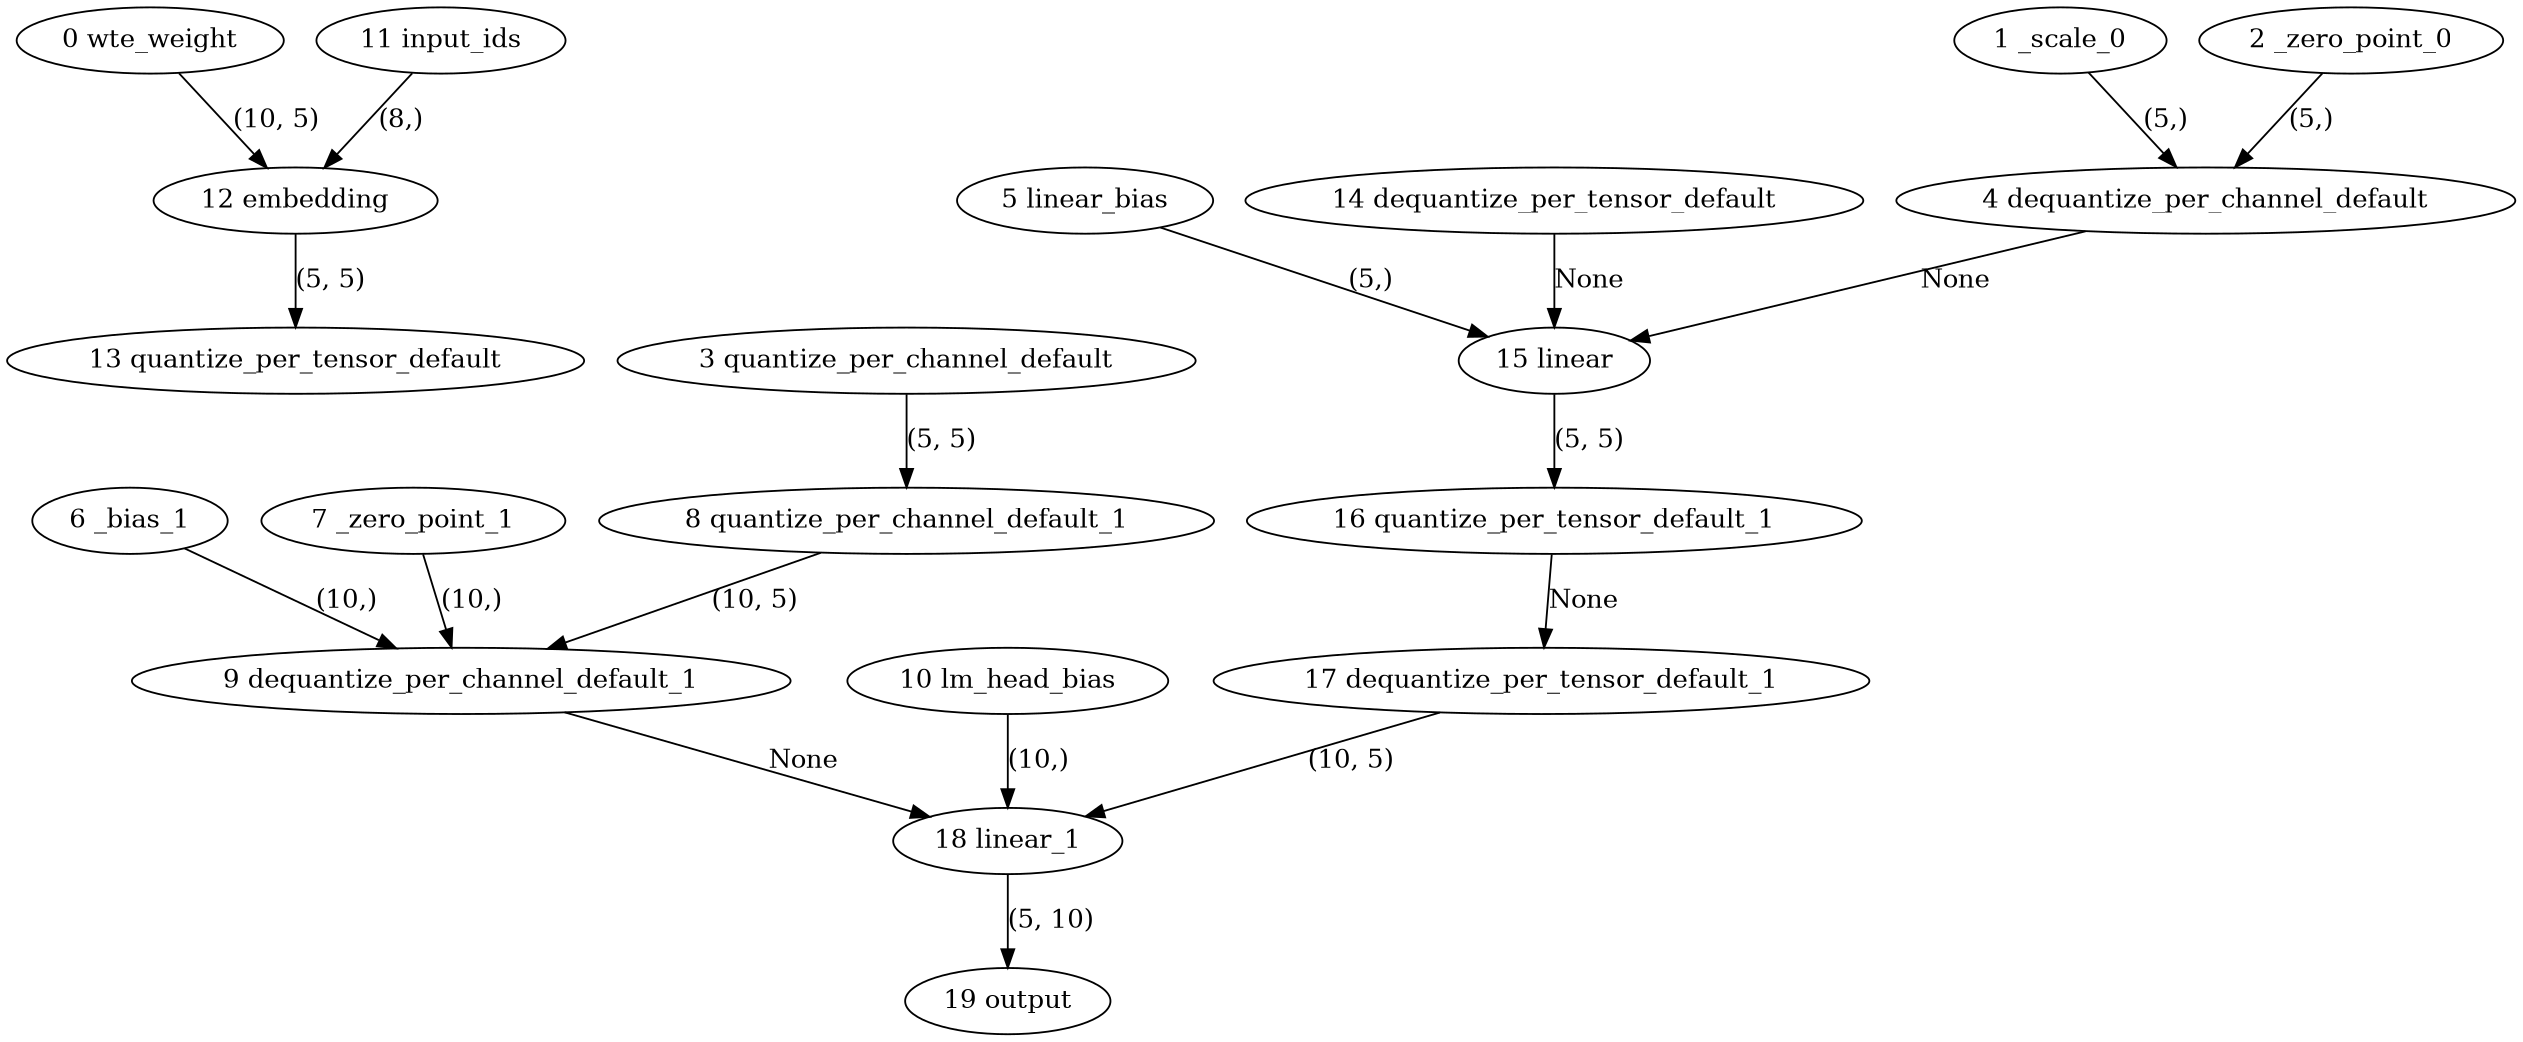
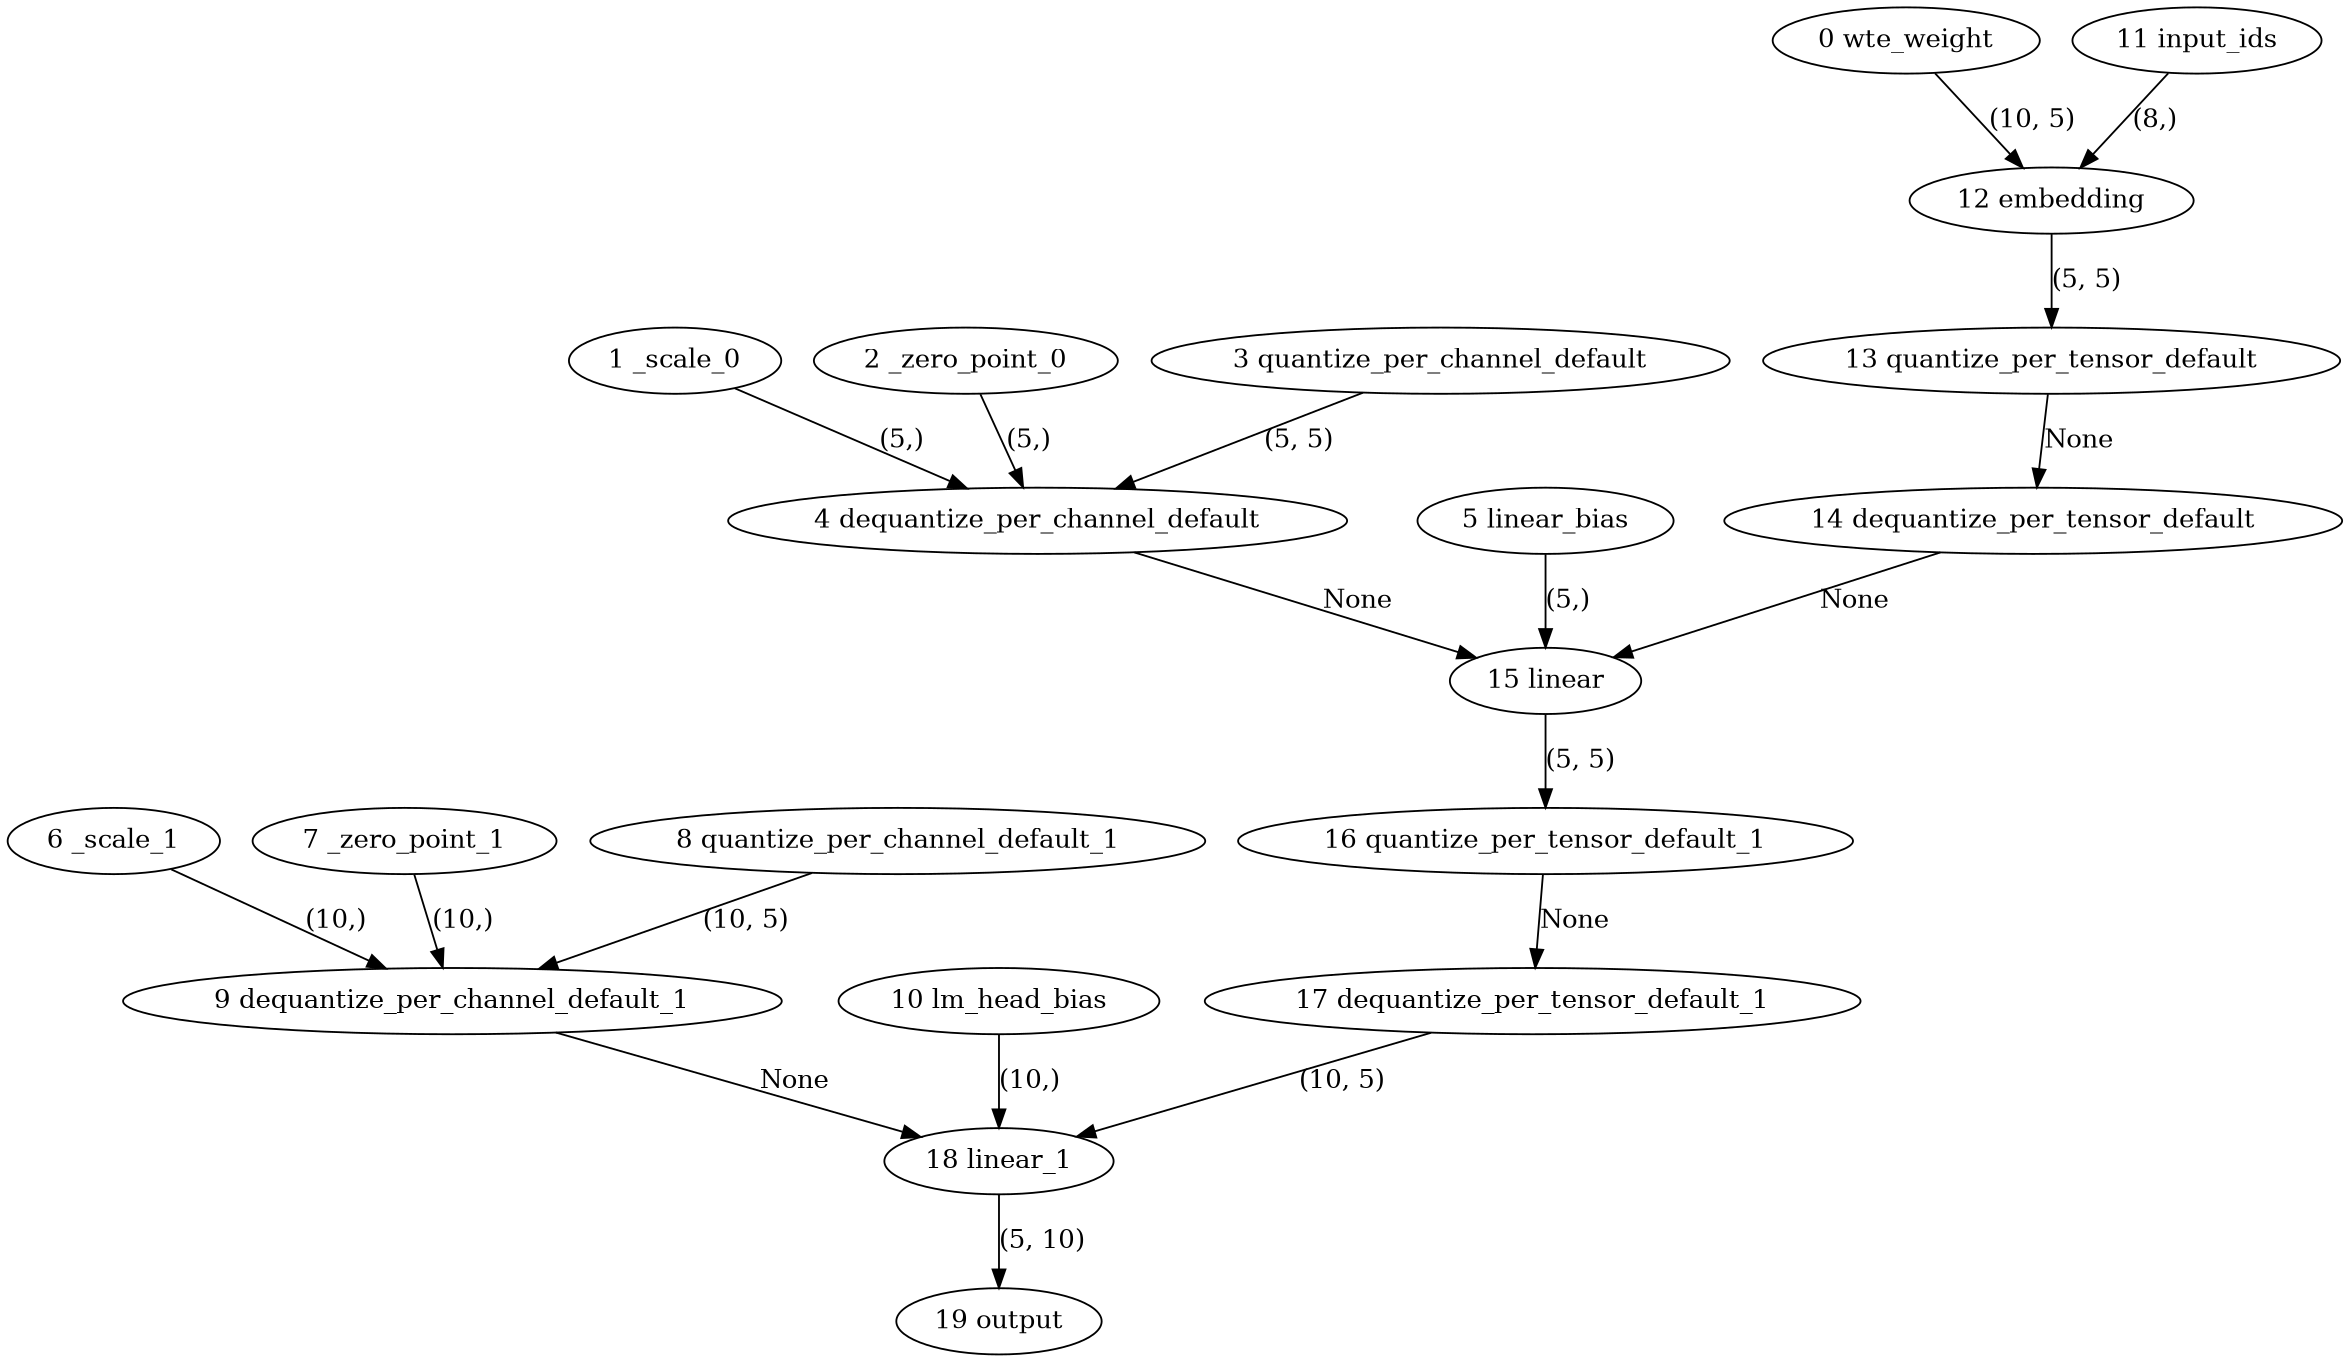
edge "3 quantize_per_channel_default" -> "8 quantize_per_channel_default_1": now "3 quantize_per_channel_default" -> "4 dequantize_per_channel_default"
edge "13 quantize_per_tensor_default" -> "14 dequantize_per_tensor_default": added, label "None"
node "6 _bias_1": label "6 _bias_1" -> "6 _scale_1"
